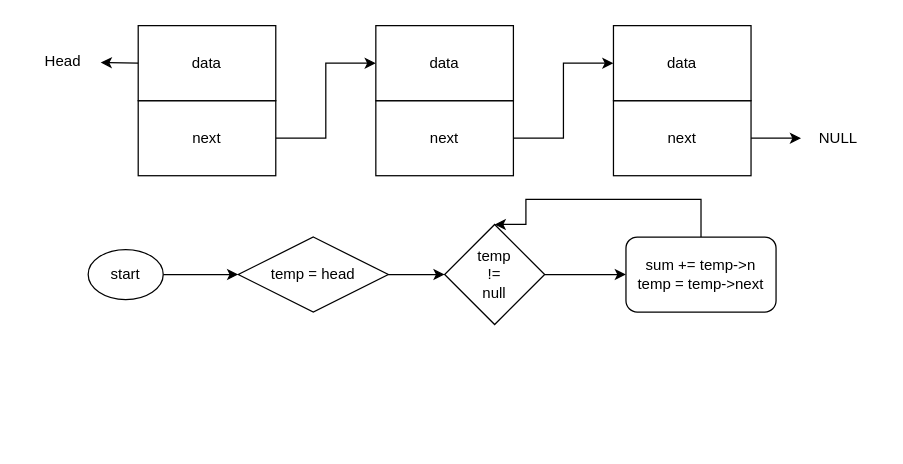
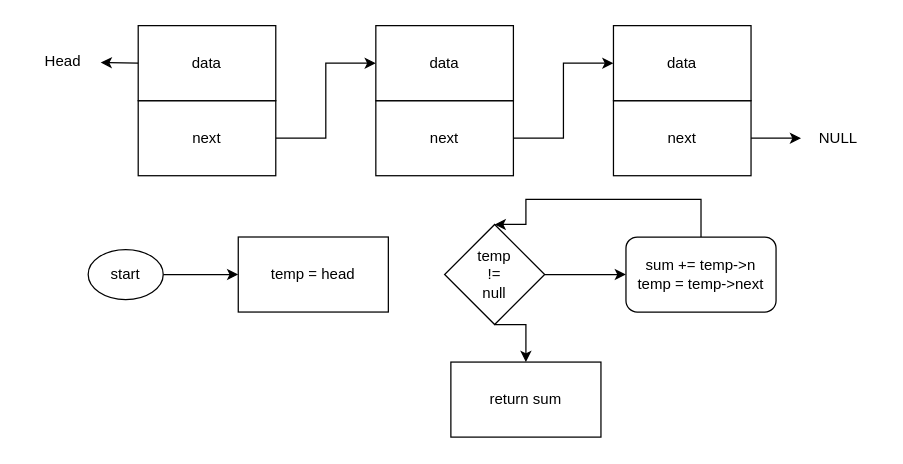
node "temp = head": shape diamond -> rectangle
edge "temp = head" -> "temp != null": removed
edge "temp != null" -> "return sum": added
node "return sum": added
